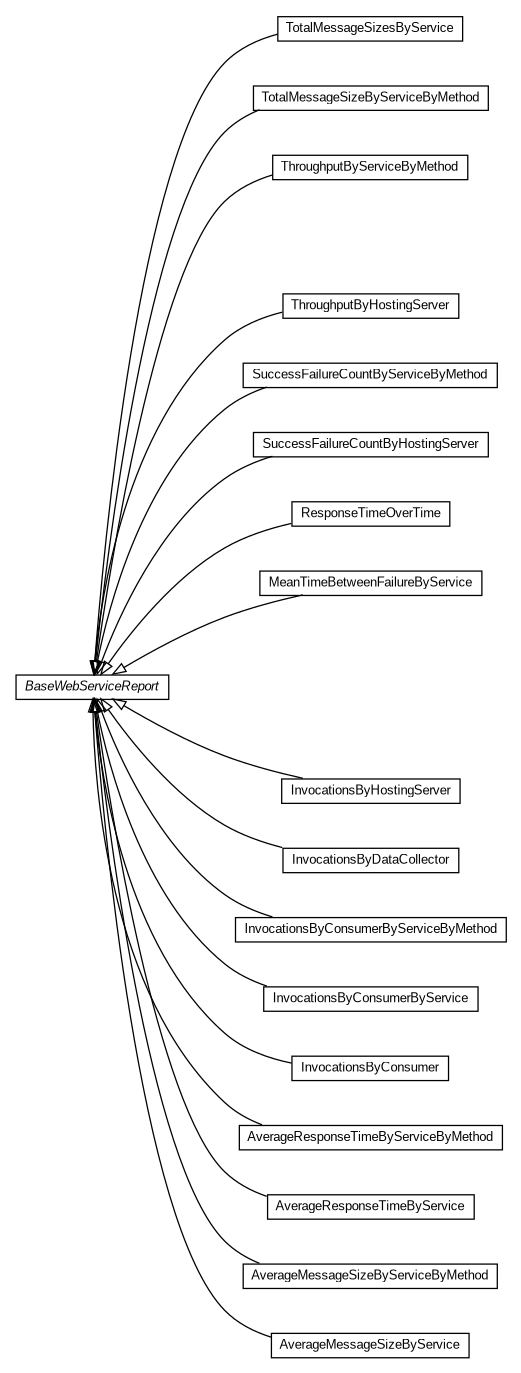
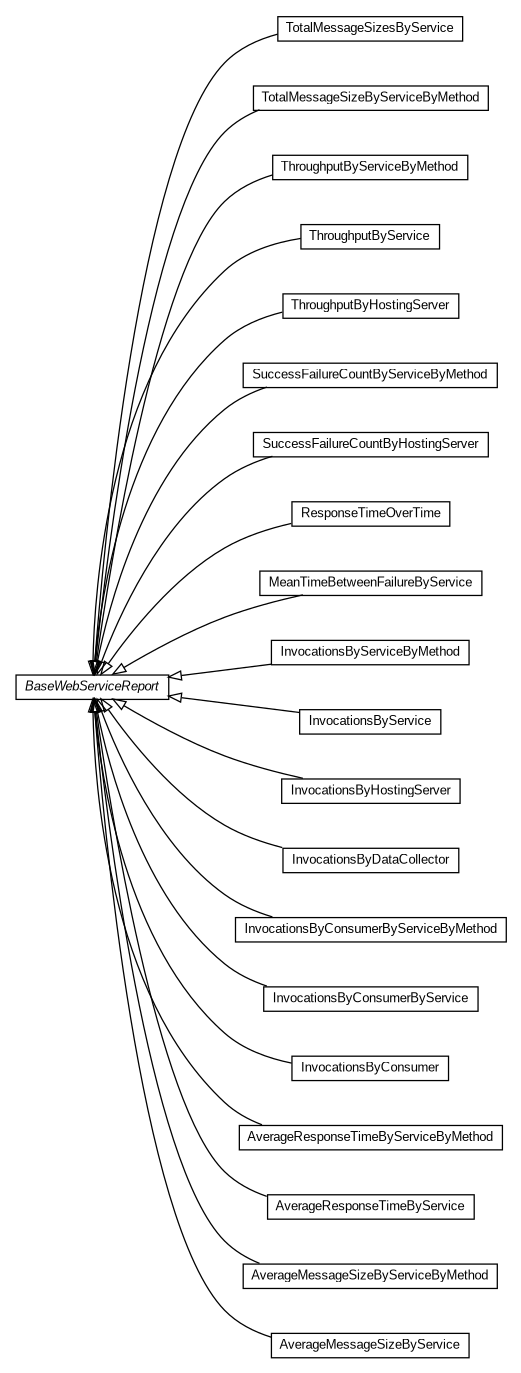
node "ThroughputByService": added
node "InvocationsByServiceByMethod": added
node "InvocationsByService": added
